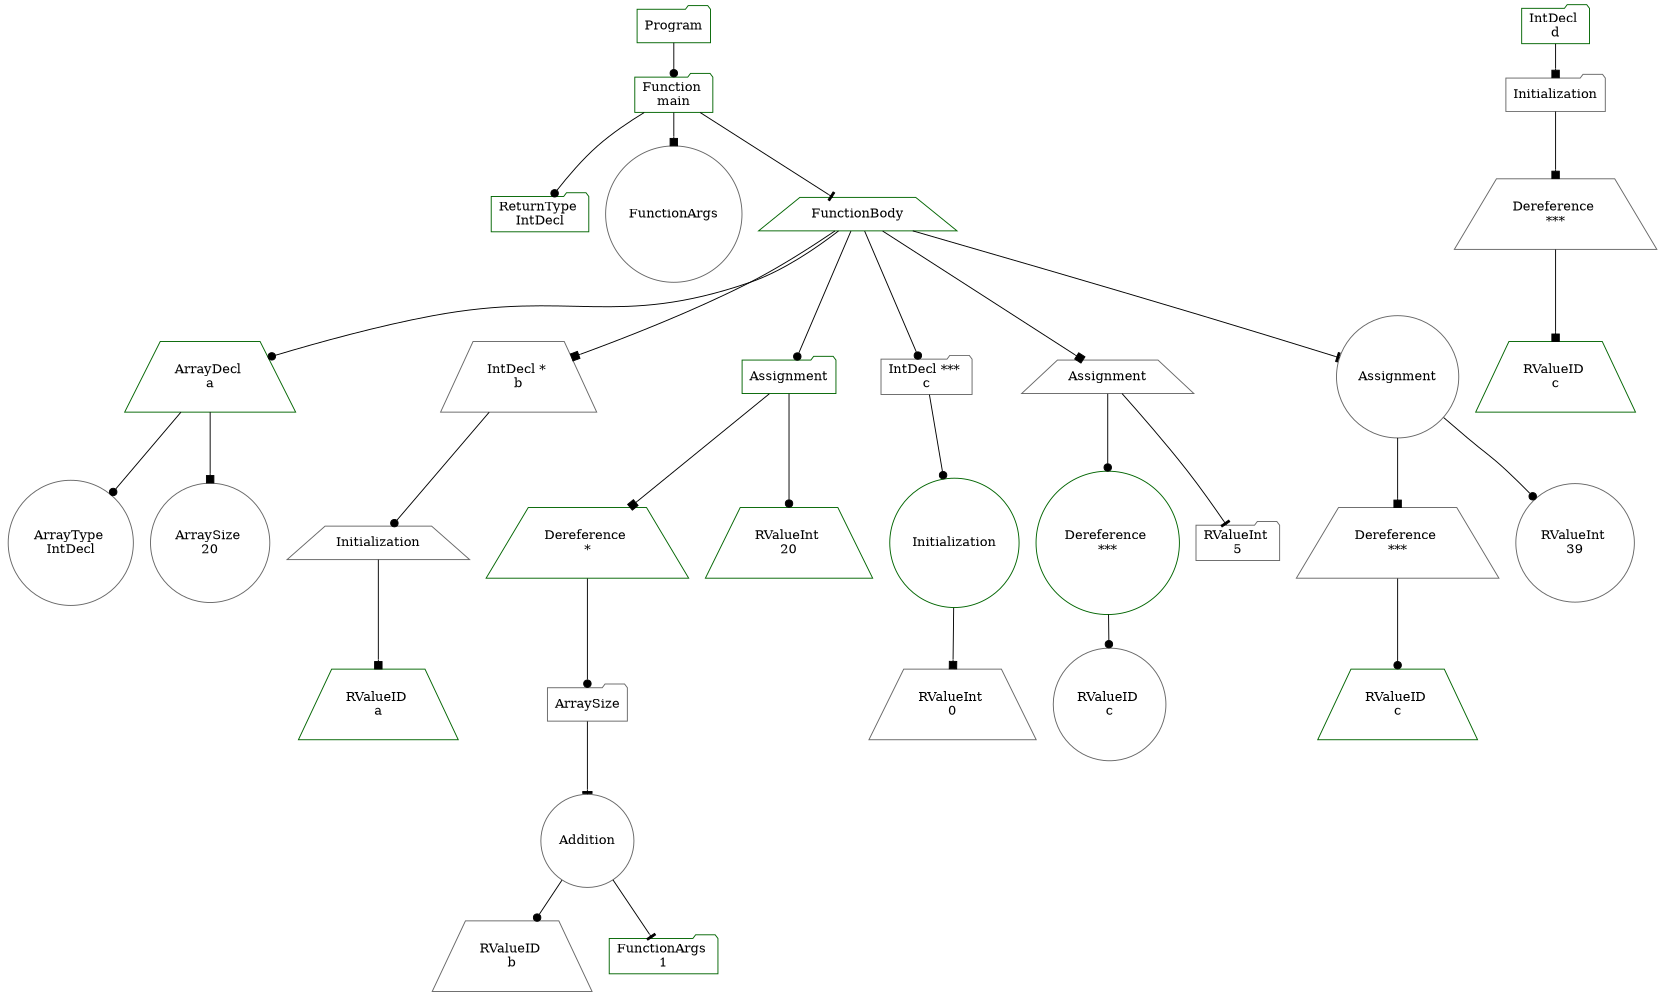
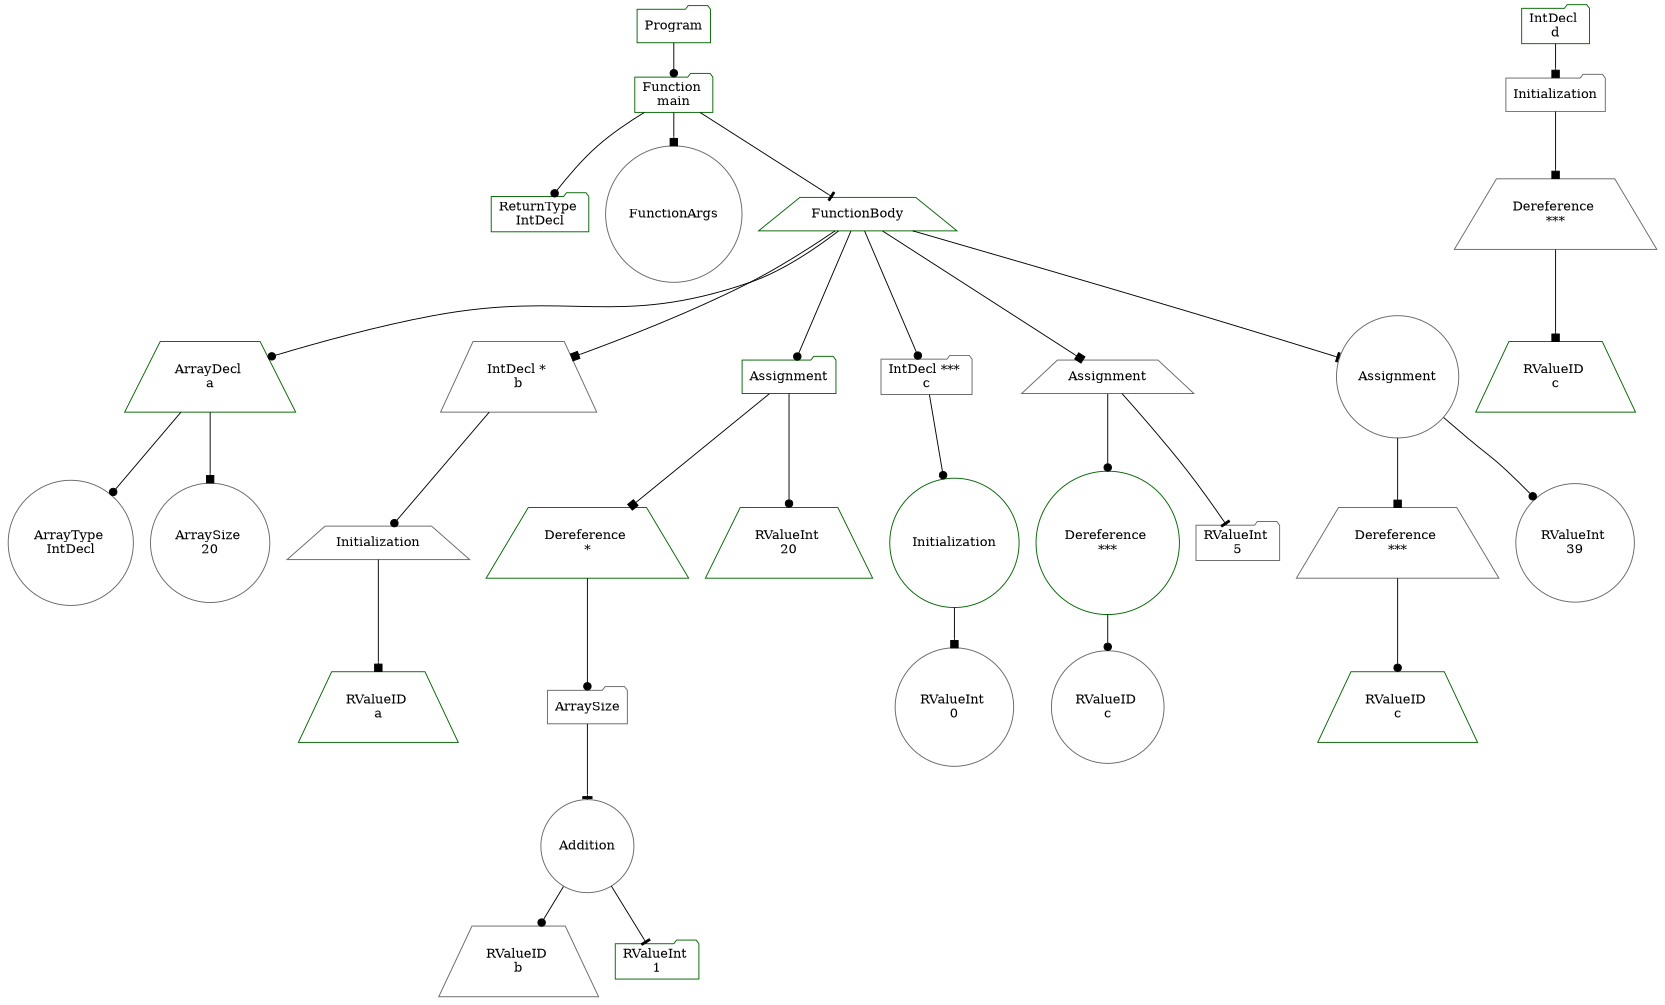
node "RValueInt 0": shape trapezium -> circle
node "FunctionArgs 1": label "FunctionArgs 1" -> "RValueInt 1"
